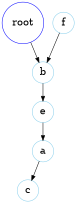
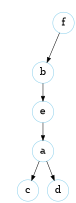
node "root": removed
node "d": added
